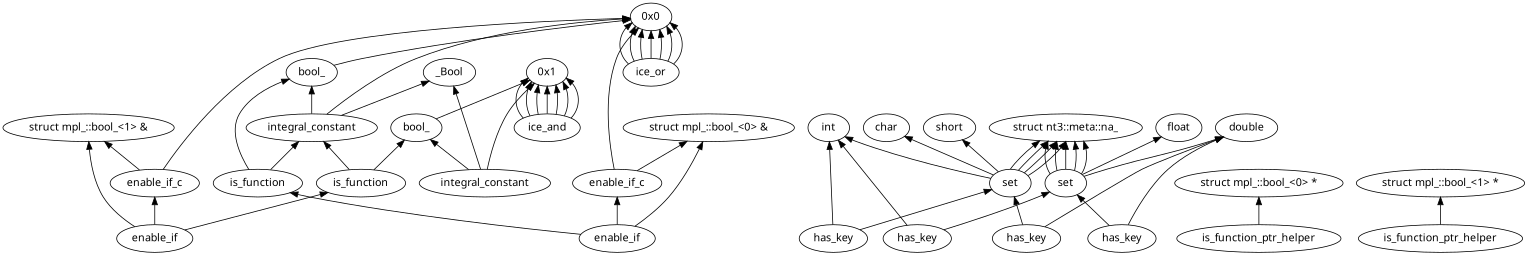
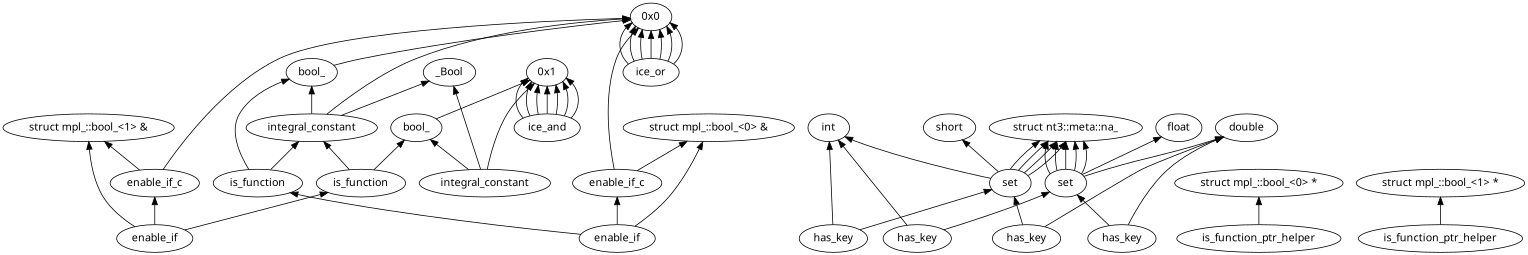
node "char": removed
